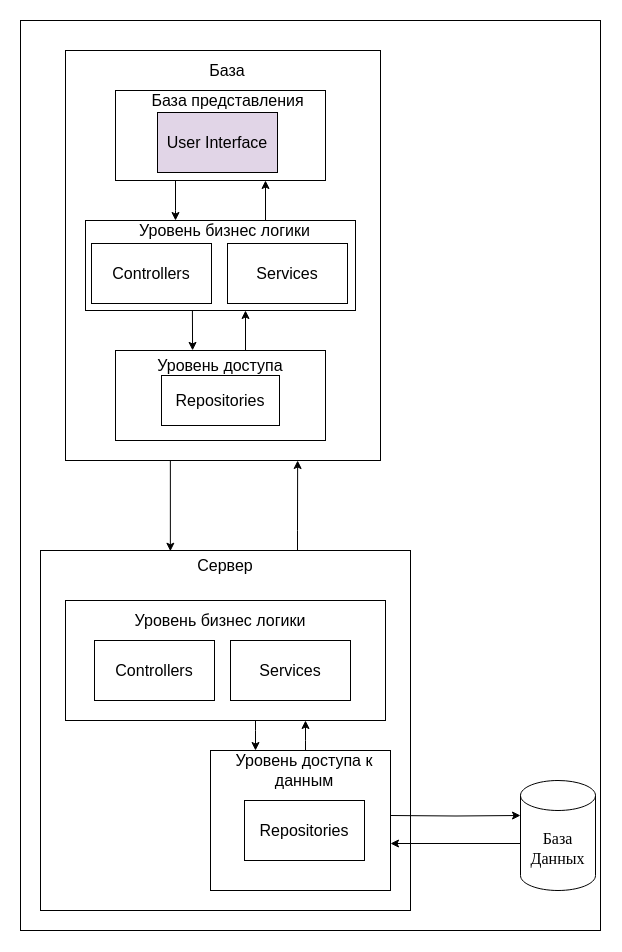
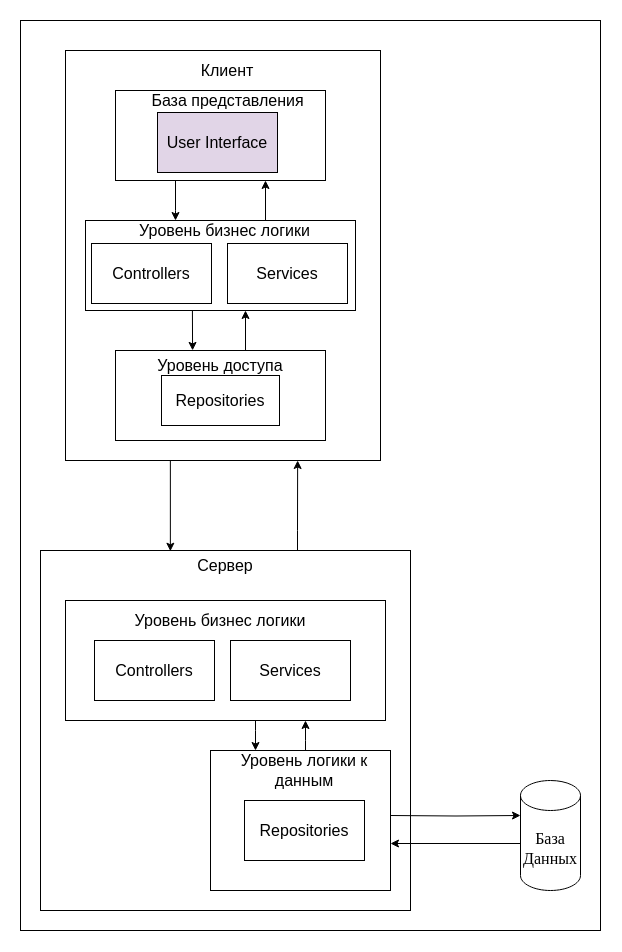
node "База": label "База" -> "Клиент"
node "Уровень доступа к данным": label "Уровень доступа к данным" -> "Уровень логики к данным"
node "База Данных": size 75x110 -> 60x110
